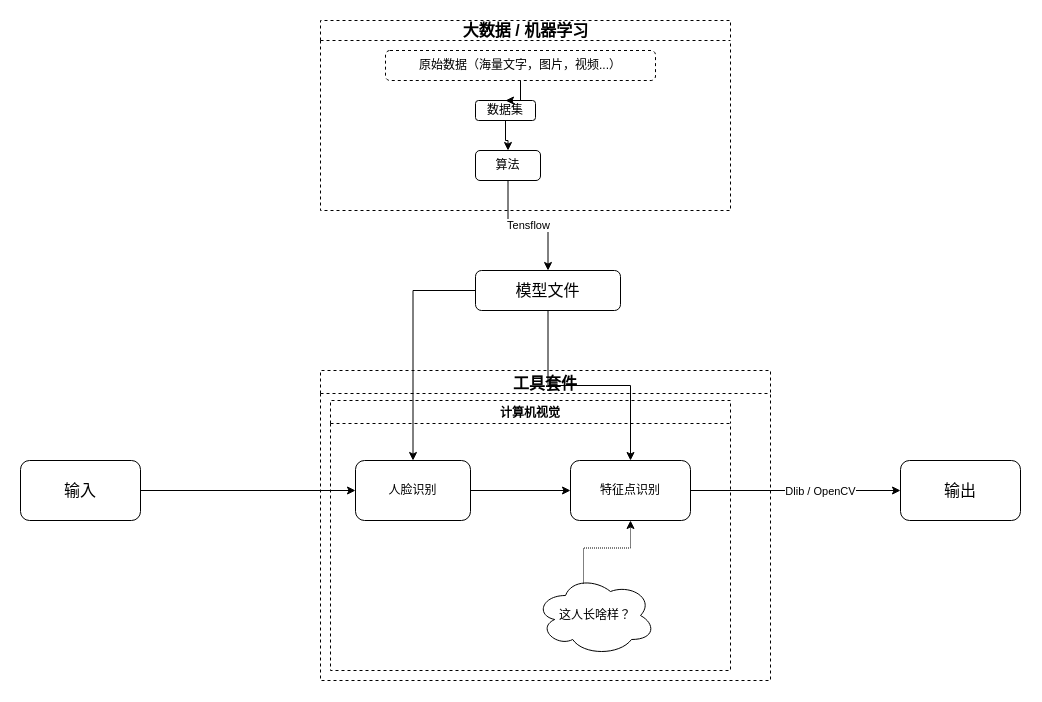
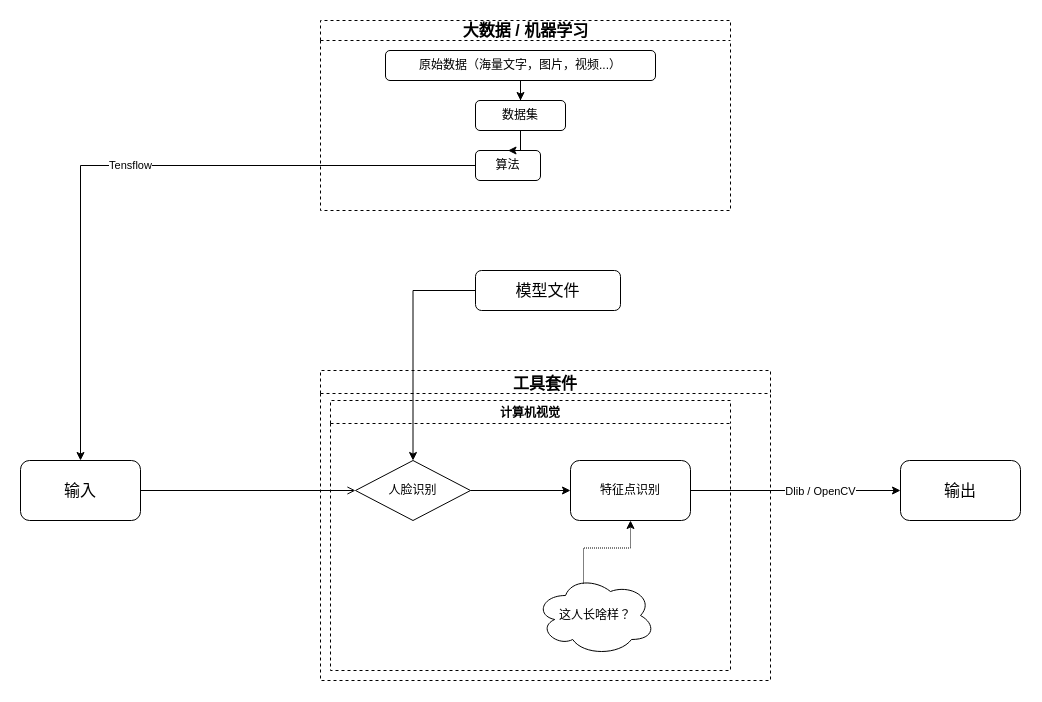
node "原始数据（海量文字，图片，视频...）": style dashed -> solid
node "数据集": size 60x20 -> 90x30
edge "算法" -> "模型文件": now "算法" -> "输入"
edge "模型文件" -> "特征点识别": removed
edge "输入" -> "人脸识别": arrowhead classic -> open
node "人脸识别": shape rounded rectangle -> diamond
